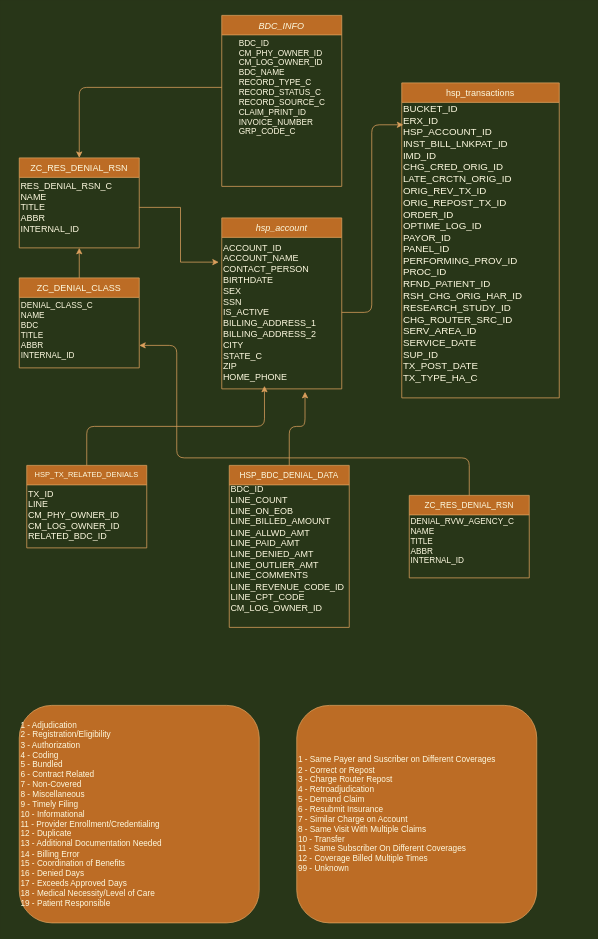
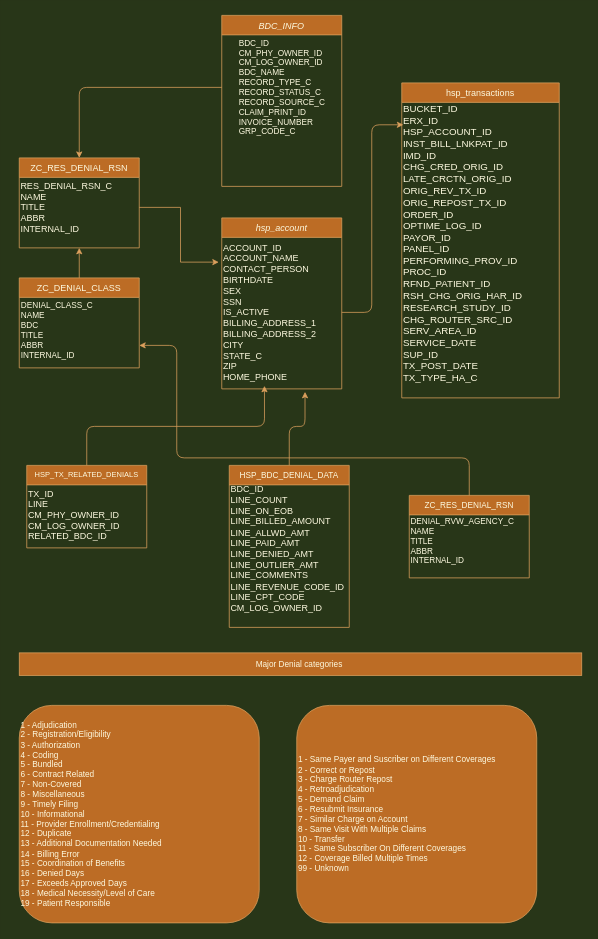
node "Major Denial categories": added
